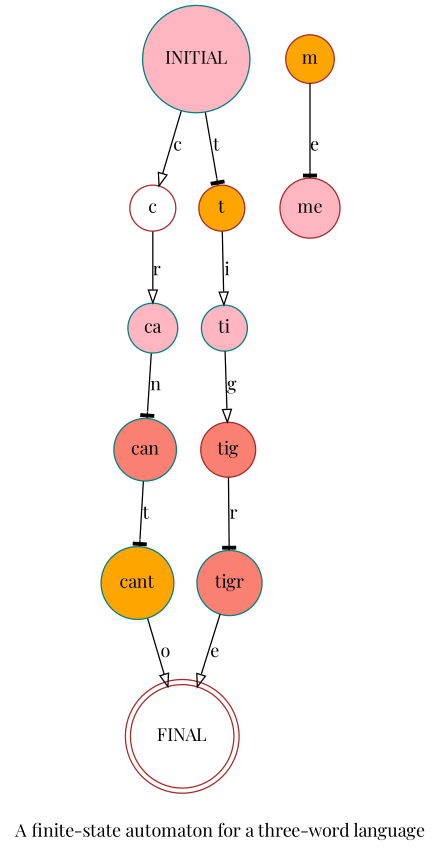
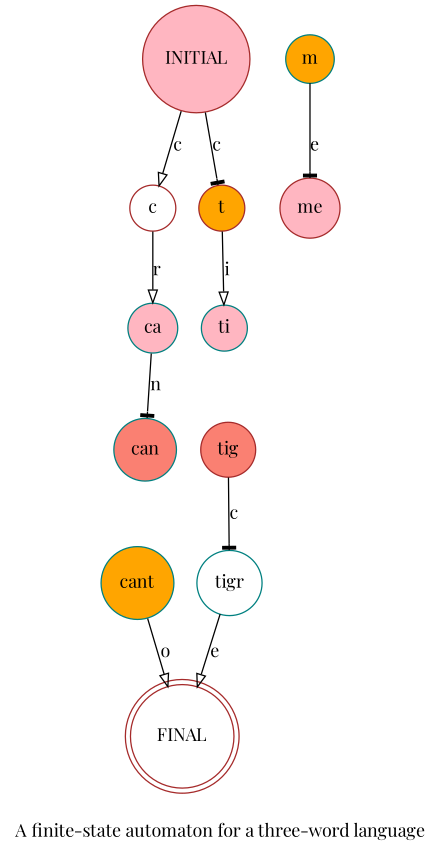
node "INITIAL": color teal -> brown
node "m": color brown -> teal
edge "INITIAL" -> "t": label "t" -> "c"
edge "ti" -> "tig": removed, label "g"
edge "can" -> "cant": removed, label "t"
edge "tig" -> "tigr": label "r" -> "c"
node "tigr": fillcolor salmon -> white
